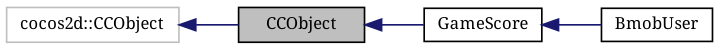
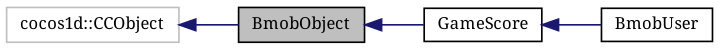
node "cocos2d::CCObject": label "cocos2d::CCObject" -> "cocos1d::CCObject"
node "CCObject": label "CCObject" -> "BmobObject"
